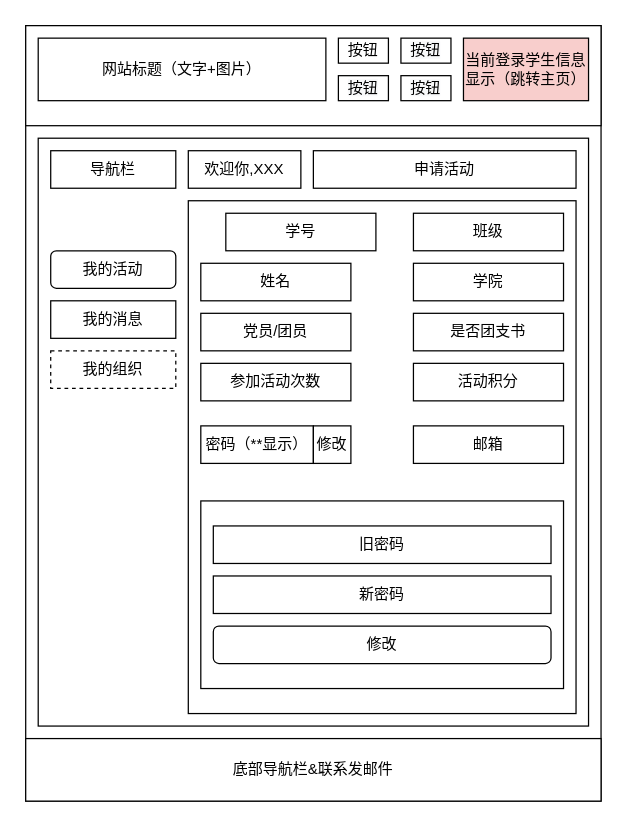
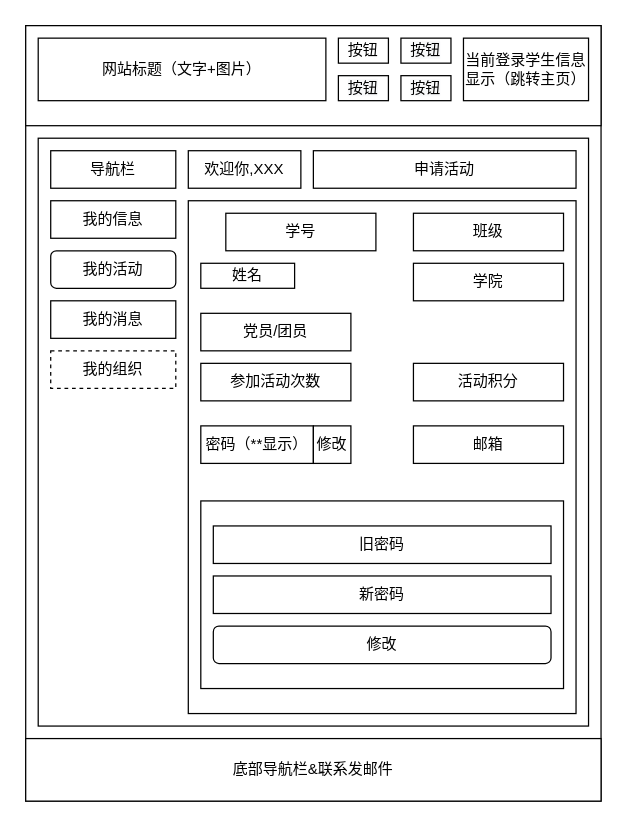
node "当前登录学生信息显示（跳转主页）": fillcolor #f8cecc -> #ffffff
node "我的信息": added
node "姓名": size 150x38 -> 94x25
node "是否团支书": removed
